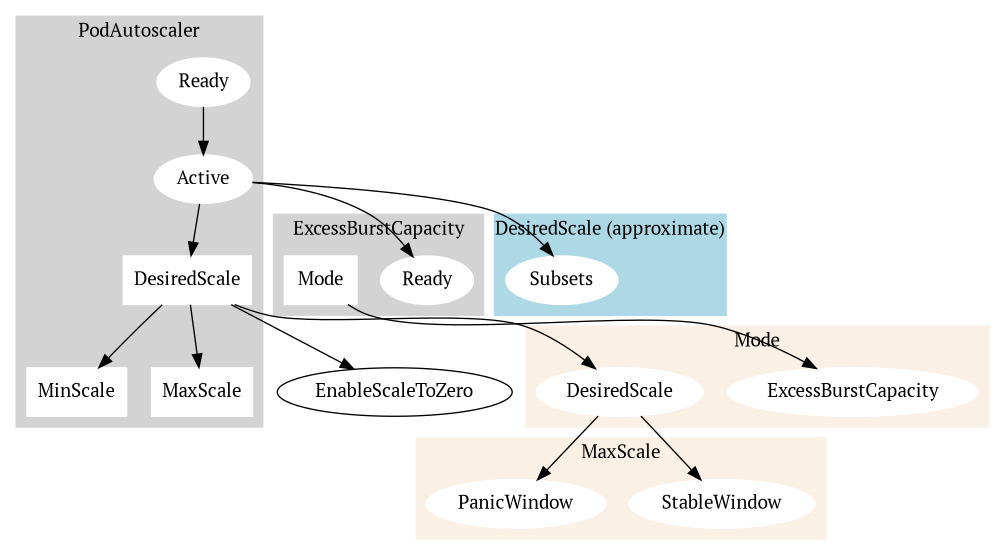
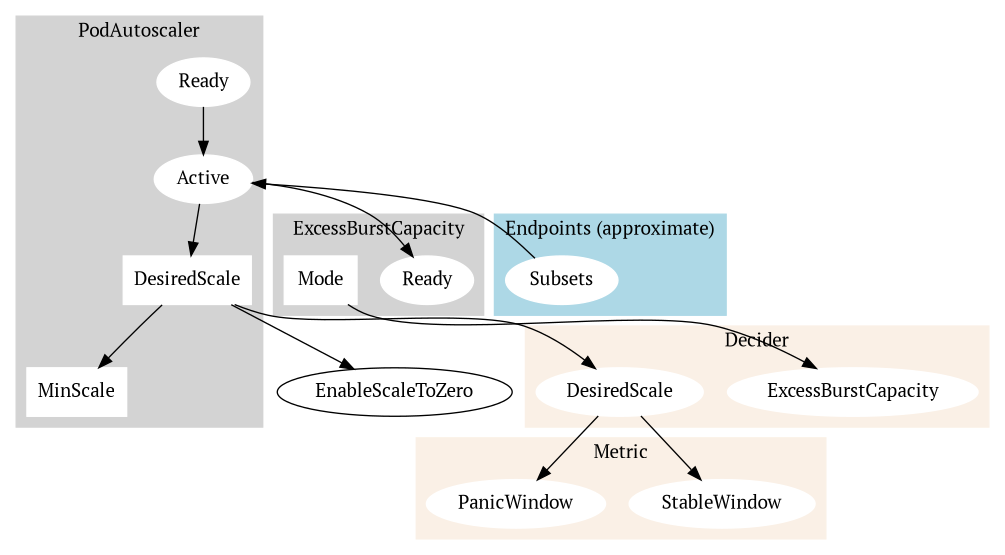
edge "Active" -> "Subsets": reversed
cluster "DesiredScale (approximate)": label "DesiredScale (approximate)" -> "Endpoints (approximate)"
cluster "Mode": label "Mode" -> "Decider"
node "MaxScale": removed
cluster "MaxScale": label "MaxScale" -> "Metric"
